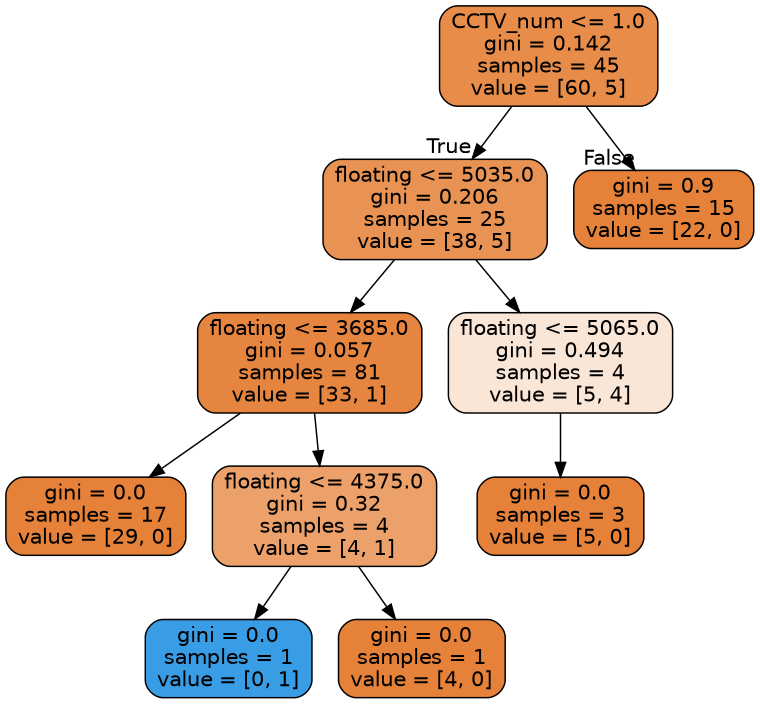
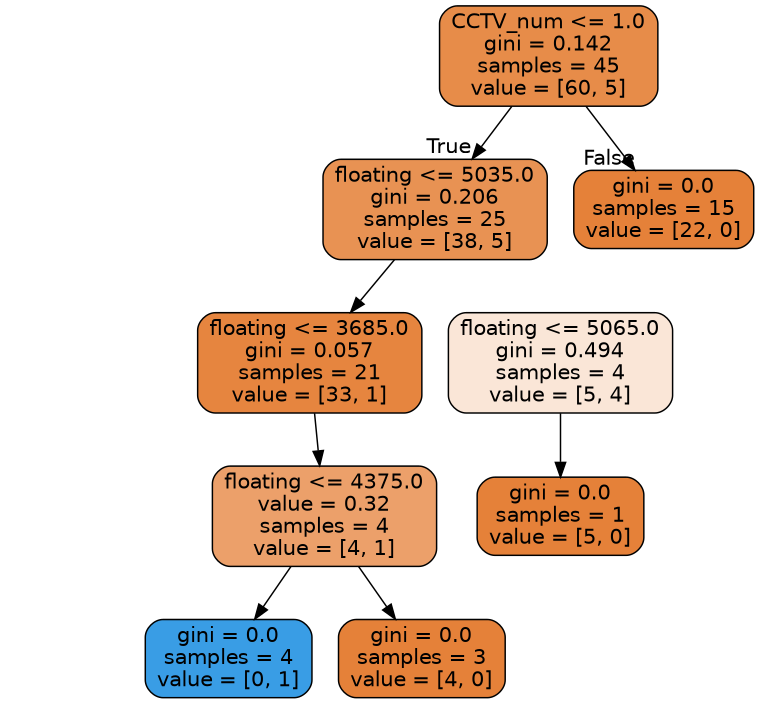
node "gini = 0.9 samples = 15 value = [22, 0]": label "gini = 0.9 samples = 15 value = [22, 0]" -> "gini = 0.0 samples = 15 value = [22, 0]"
edge "floating <= 5035.0 gini = 0.206 samples = 25 value = [38, 5]" -> "floating <= 5065.0 gini = 0.494 samples = 4 value = [5, 4]": removed
node "floating <= 3685.0 gini = 0.057 samples = 81 value = [33, 1]": label "floating <= 3685.0 gini = 0.057 samples = 81 value = [33, 1]" -> "floating <= 3685.0 gini = 0.057 samples = 21 value = [33, 1]"
node "gini = 0.0 samples = 17 value = [29, 0]": removed
node "floating <= 4375.0 gini = 0.32 samples = 4 value = [4, 1]": label "floating <= 4375.0 gini = 0.32 samples = 4 value = [4, 1]" -> "floating <= 4375.0 value = 0.32 samples = 4 value = [4, 1]"
node "gini = 0.0 samples = 3 value = [5, 0]": label "gini = 0.0 samples = 3 value = [5, 0]" -> "gini = 0.0 samples = 1 value = [5, 0]"
node "gini = 0.0 samples = 1 value = [0, 1]": label "gini = 0.0 samples = 1 value = [0, 1]" -> "gini = 0.0 samples = 4 value = [0, 1]"
node "gini = 0.0 samples = 1 value = [4, 0]": label "gini = 0.0 samples = 1 value = [4, 0]" -> "gini = 0.0 samples = 3 value = [4, 0]"
